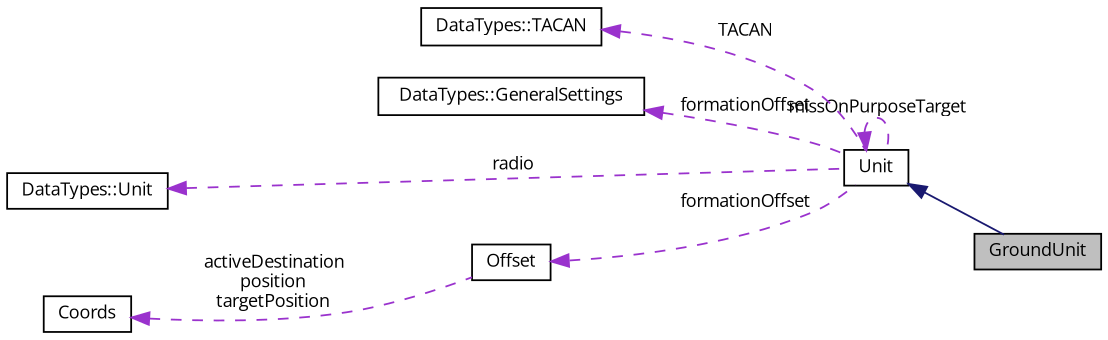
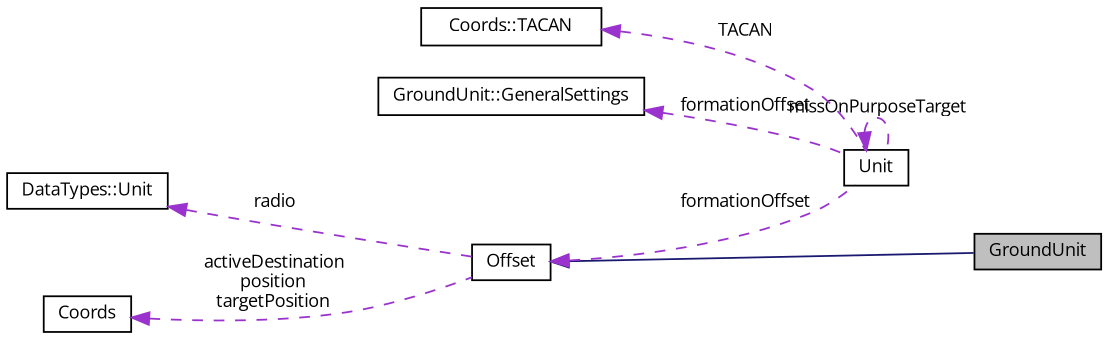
node "DataTypes::TACAN": label "DataTypes::TACAN" -> "Coords::TACAN"
node "DataTypes::GeneralSettings": label "DataTypes::GeneralSettings" -> "GroundUnit::GeneralSettings"
edge "Unit" -> "DataTypes::Unit": now "Offset" -> "DataTypes::Unit"
edge "GroundUnit" -> "Unit": now "GroundUnit" -> "Offset"
